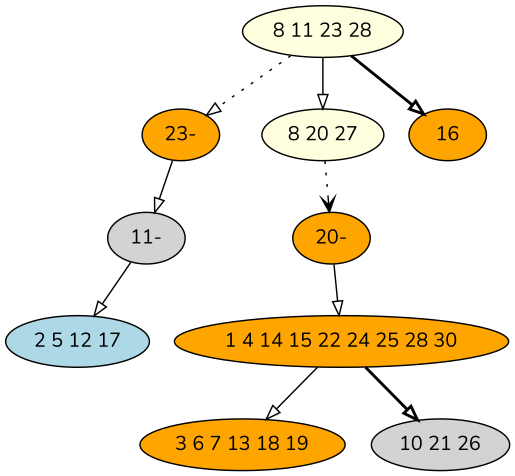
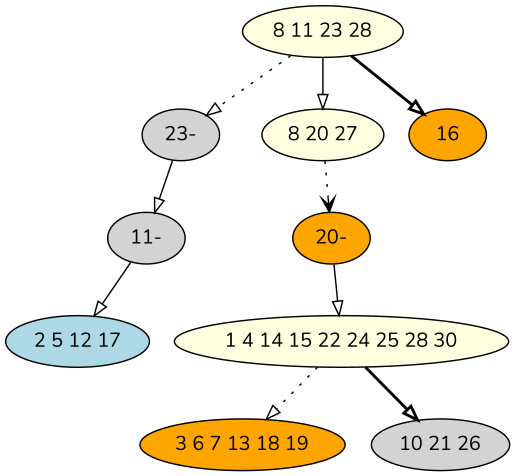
node "23-": fillcolor orange -> lightgrey
node "1 4 14 15 22 24 25 28 30": fillcolor orange -> lightyellow
edge "1 4 14 15 22 24 25 28 30" -> "3 6 7 13 18 19": style solid -> dotted
